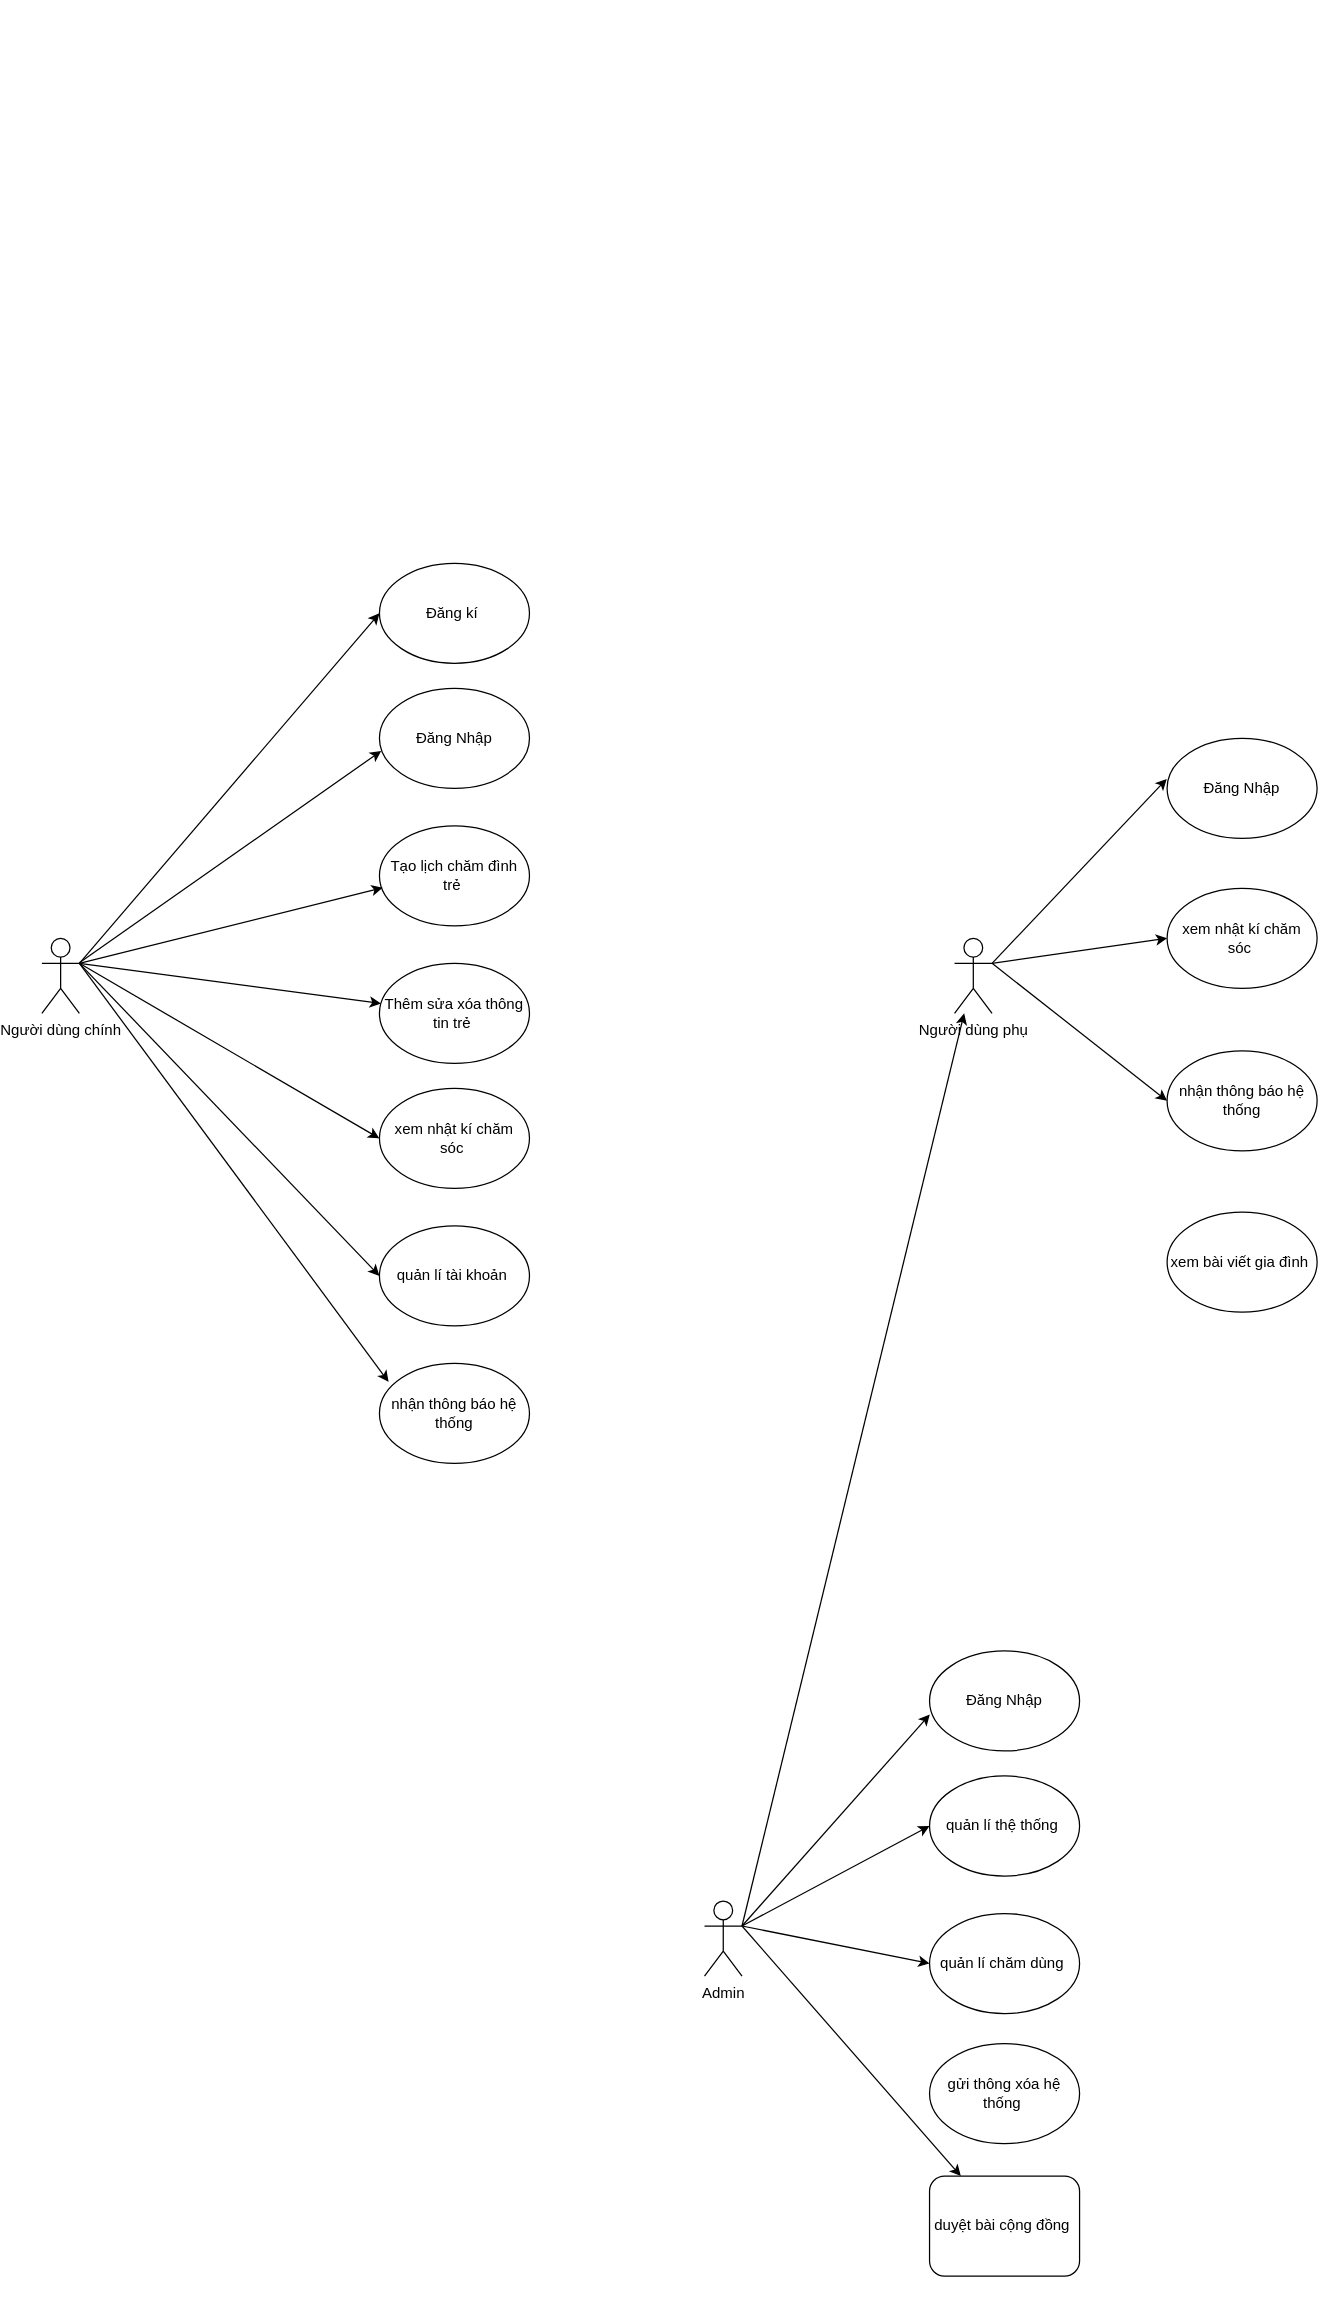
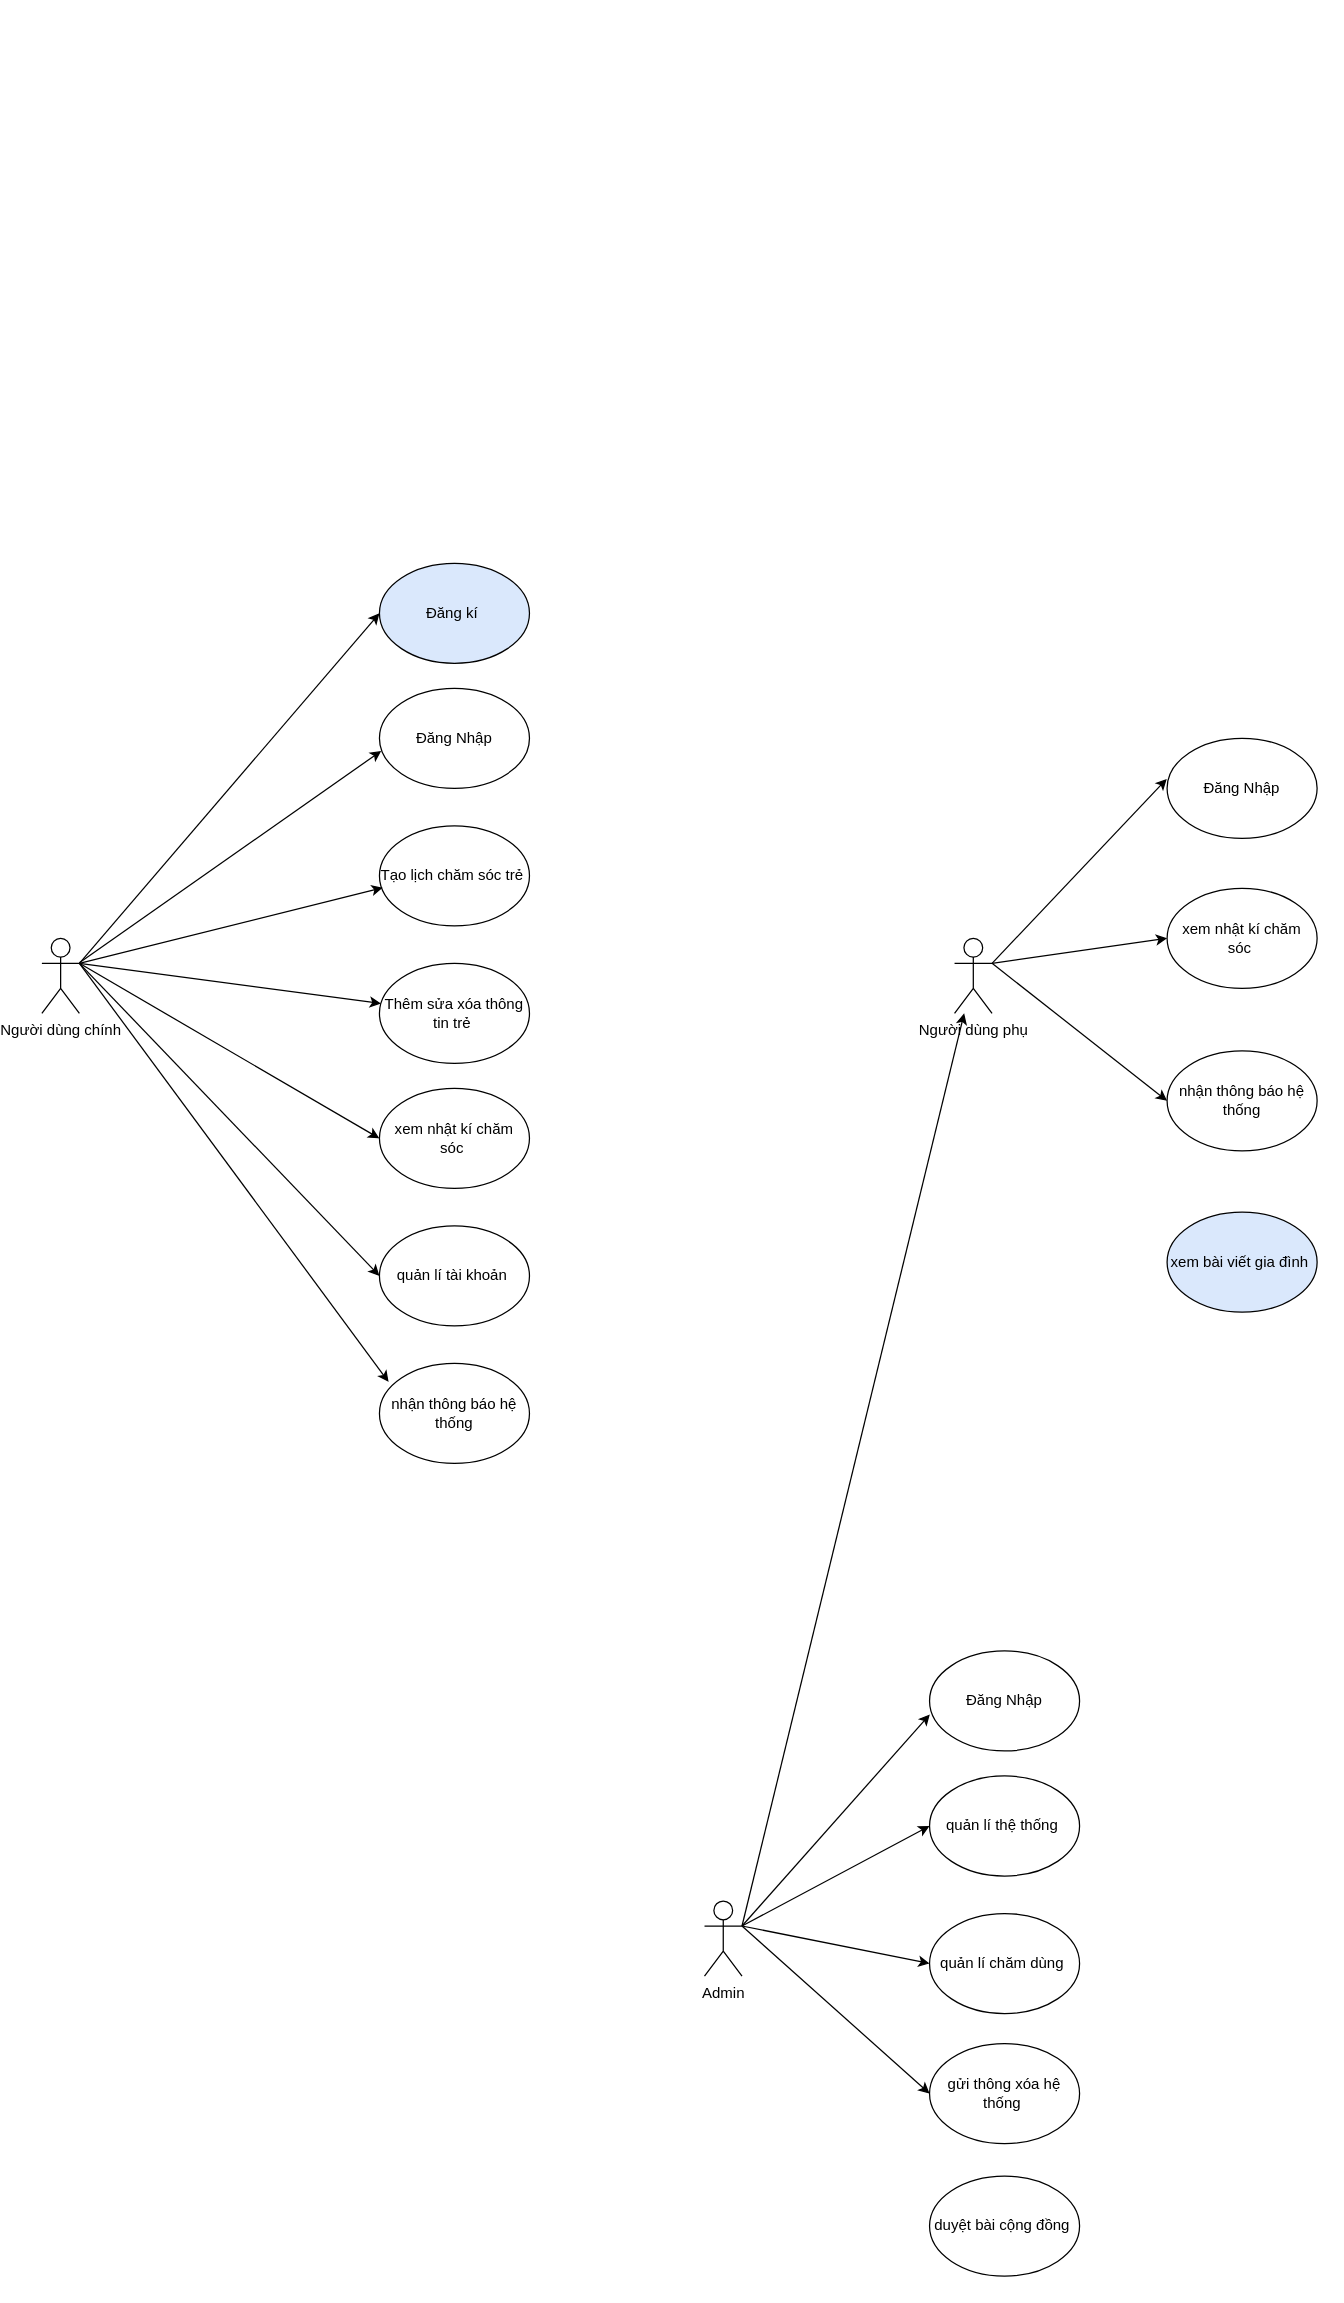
node "Đăng kí": fillcolor #ffffff -> #dae8fc
node "Tạo lịch chăm đình trẻ": label "Tạo lịch chăm đình trẻ" -> "Tạo lịch chăm sóc trẻ"
node "xem bài viết gia đình": fillcolor #ffffff -> #dae8fc
edge "Admin" -> "duyệt bài cộng đồng": now "Admin" -> "gửi thông xóa hệ thống"
node "duyệt bài cộng đồng": shape rounded rectangle -> ellipse
